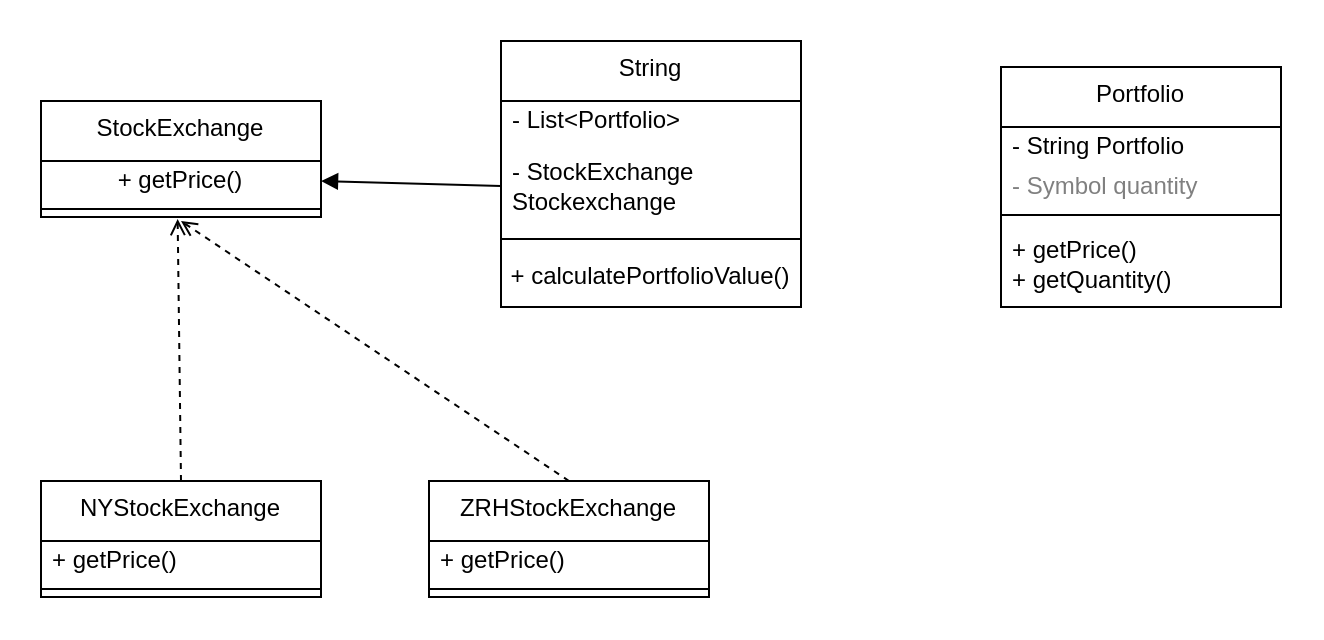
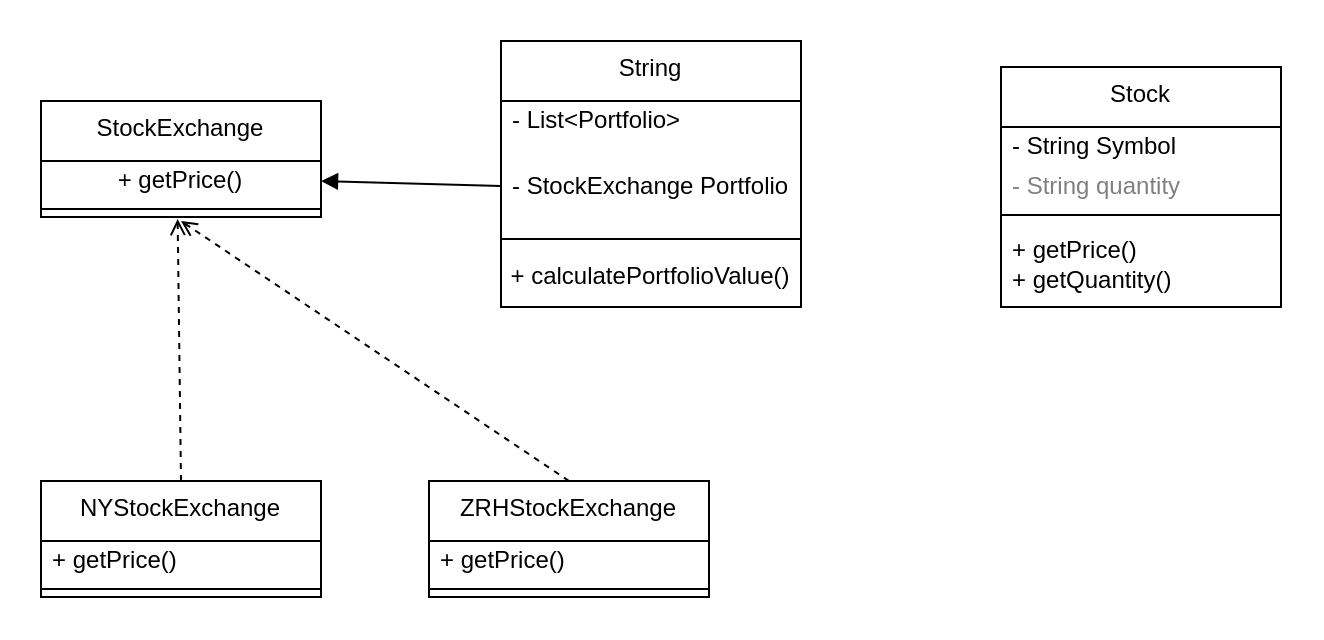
node "Portfolio": label "Portfolio" -> "Stock"
node "- String Portfolio": label "- String Portfolio" -> "- String Symbol"
node "- StockExchange Stockexchange": label "- StockExchange Stockexchange" -> "- StockExchange Portfolio"
node "- Symbol quantity": label "- Symbol quantity" -> "- String quantity"
